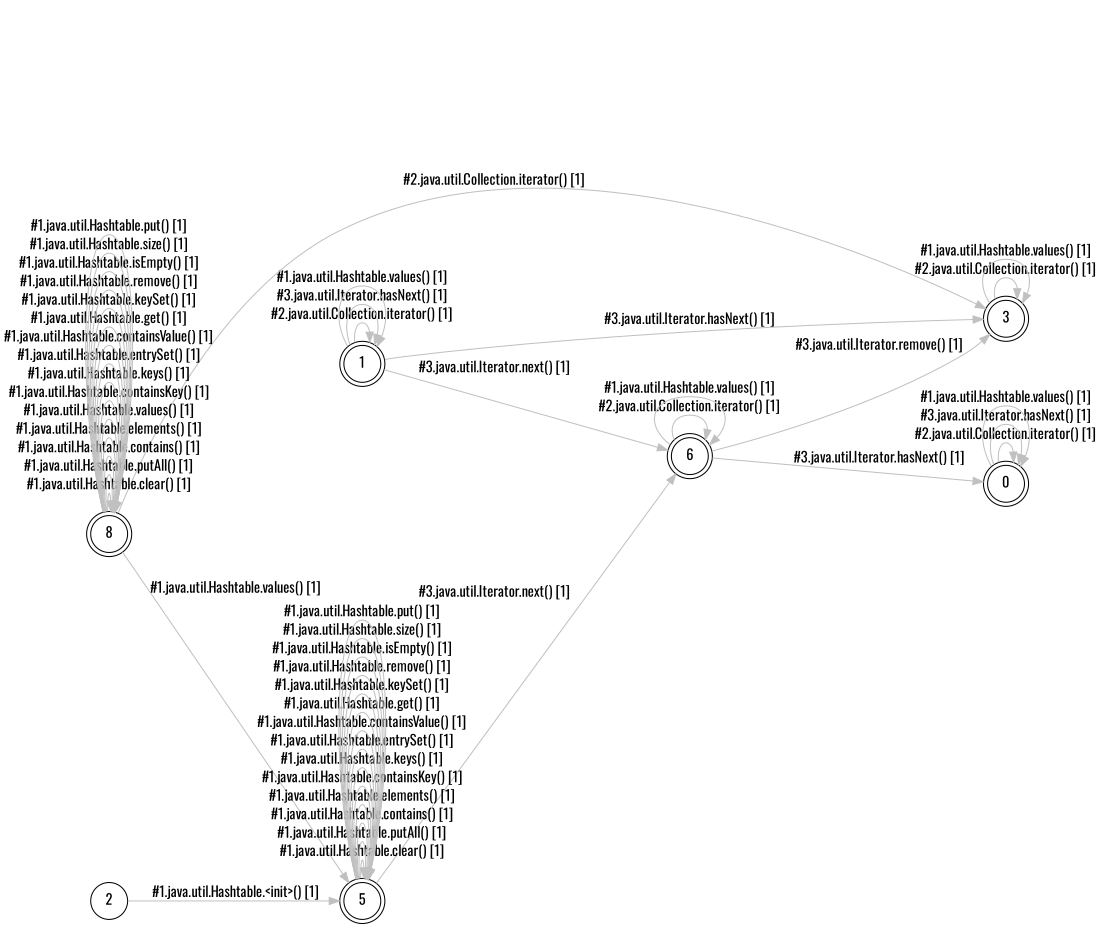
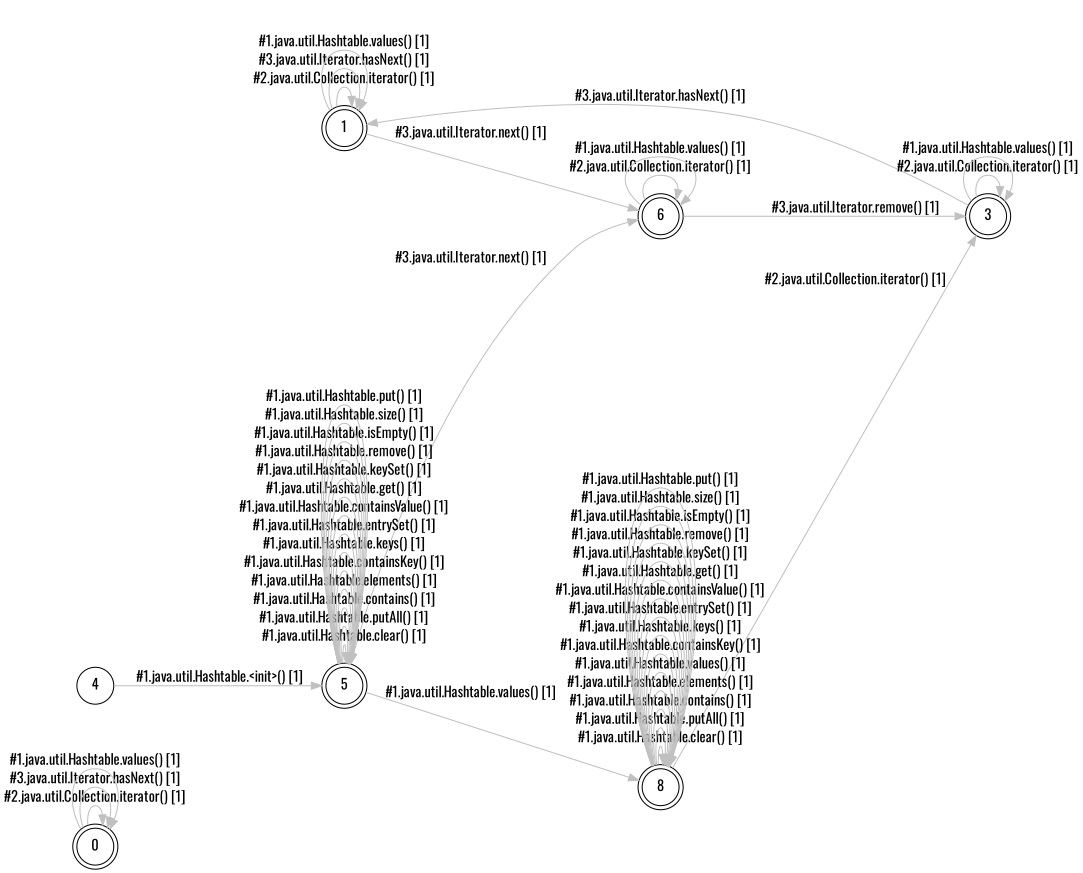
edge "1" -> "3": reversed
edge "6" -> "0": removed, label "#3.java.util.Iterator.hasNext() [1]"
edge "8" -> "5": reversed
node "2": label "2" -> "4"
